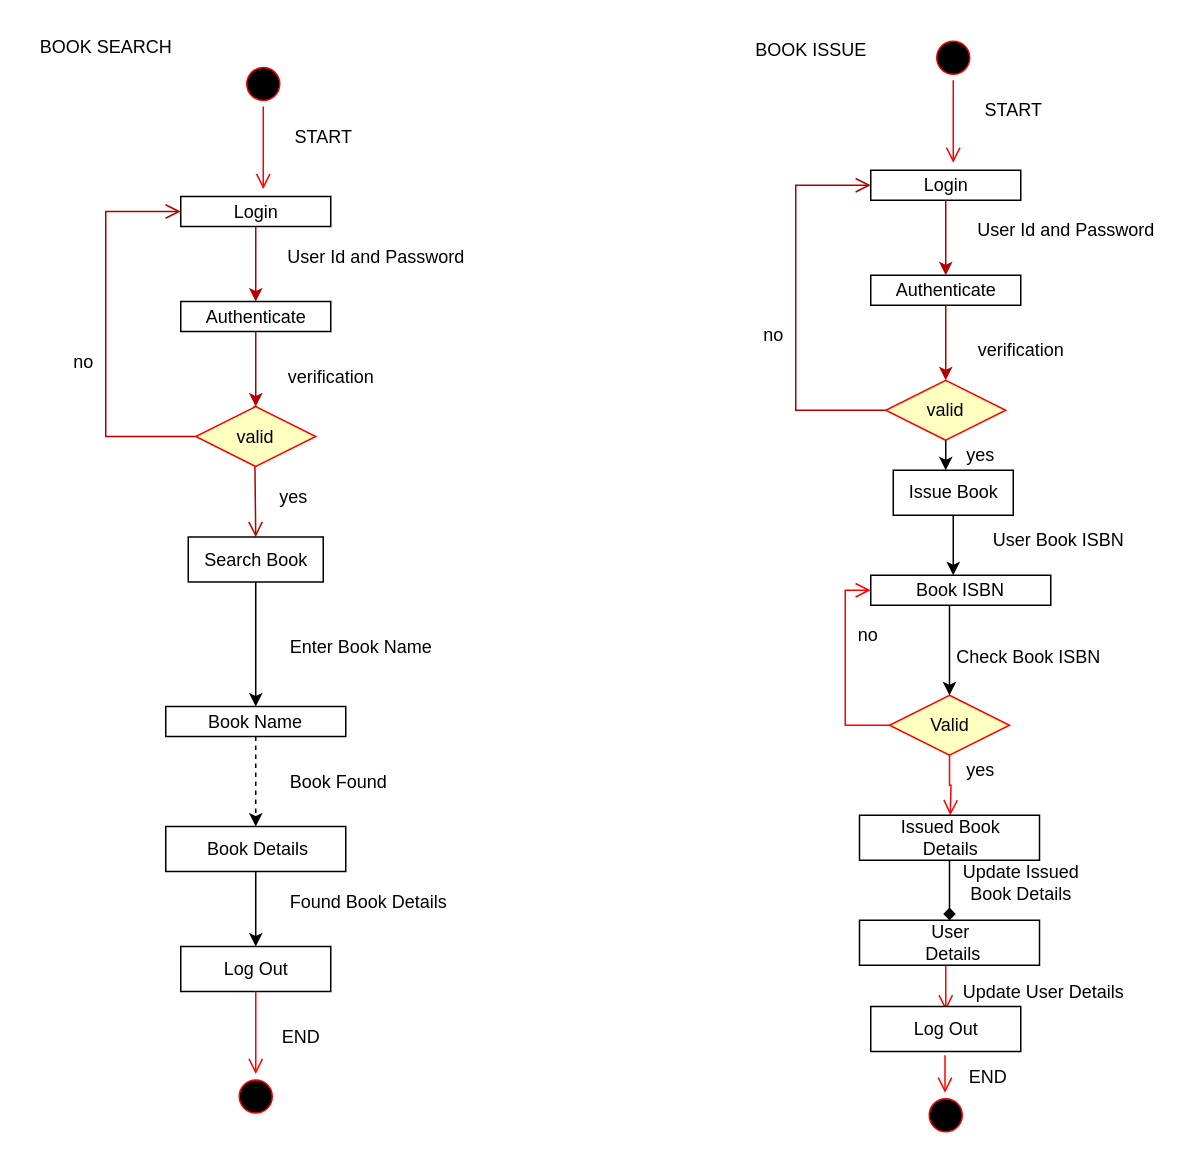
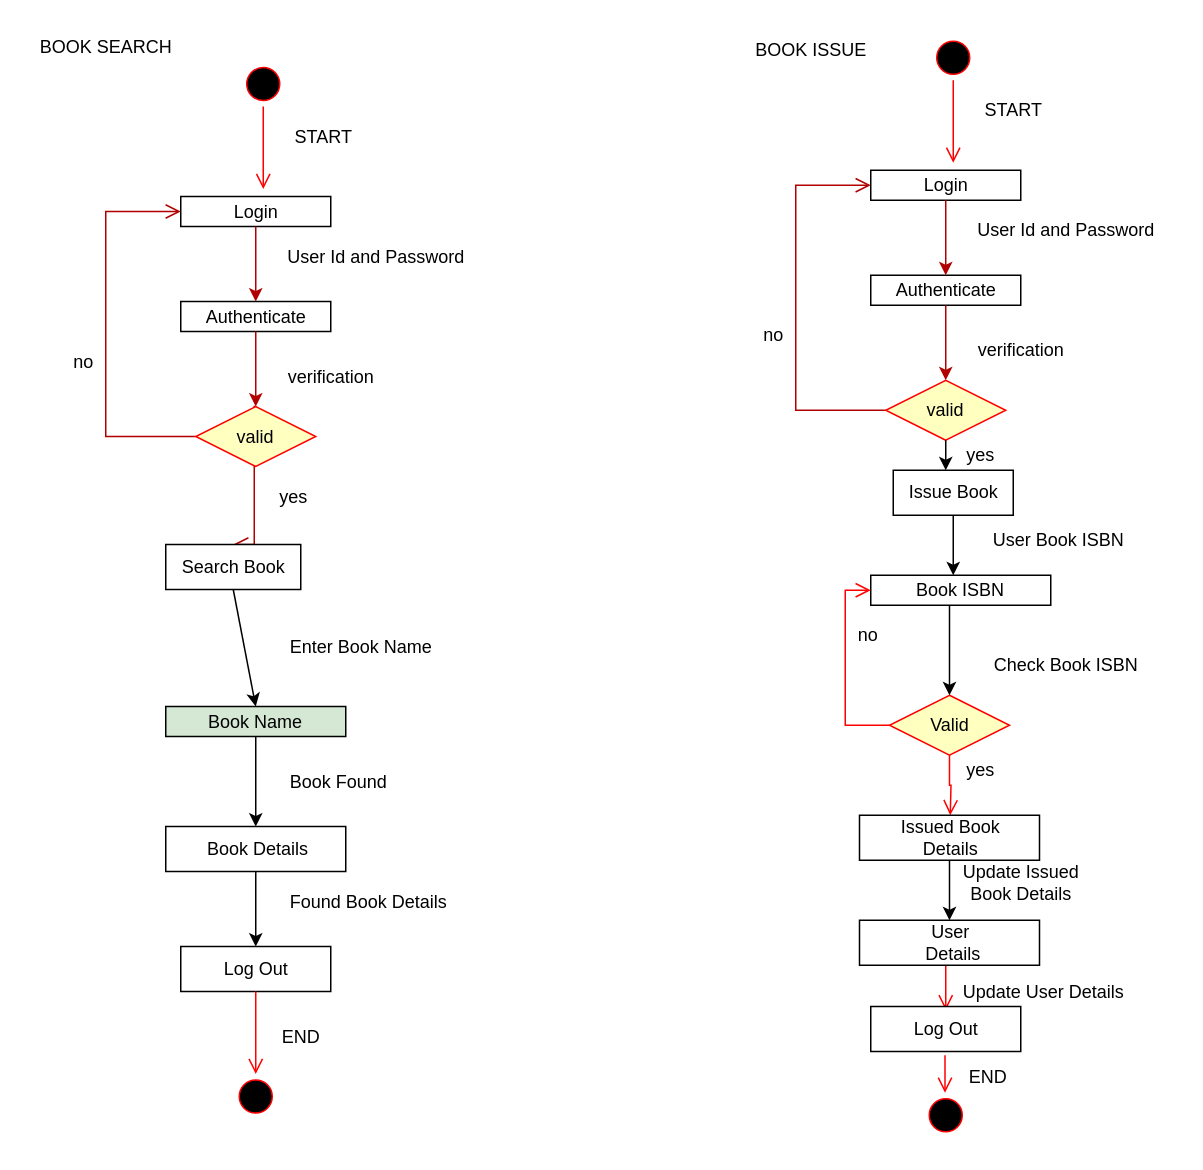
node "Search Book": moved (256, 560) -> (233, 567)
node "Check Book ISBN": moved (1028, 658) -> (1066, 665)
node "Book Name": fillcolor #ffffff -> #d5e8d4
edge "Book Name" -> "Book Details": style dashed -> solid
edge "Issued Book Details" -> "User Details": arrowhead diamond -> classic
